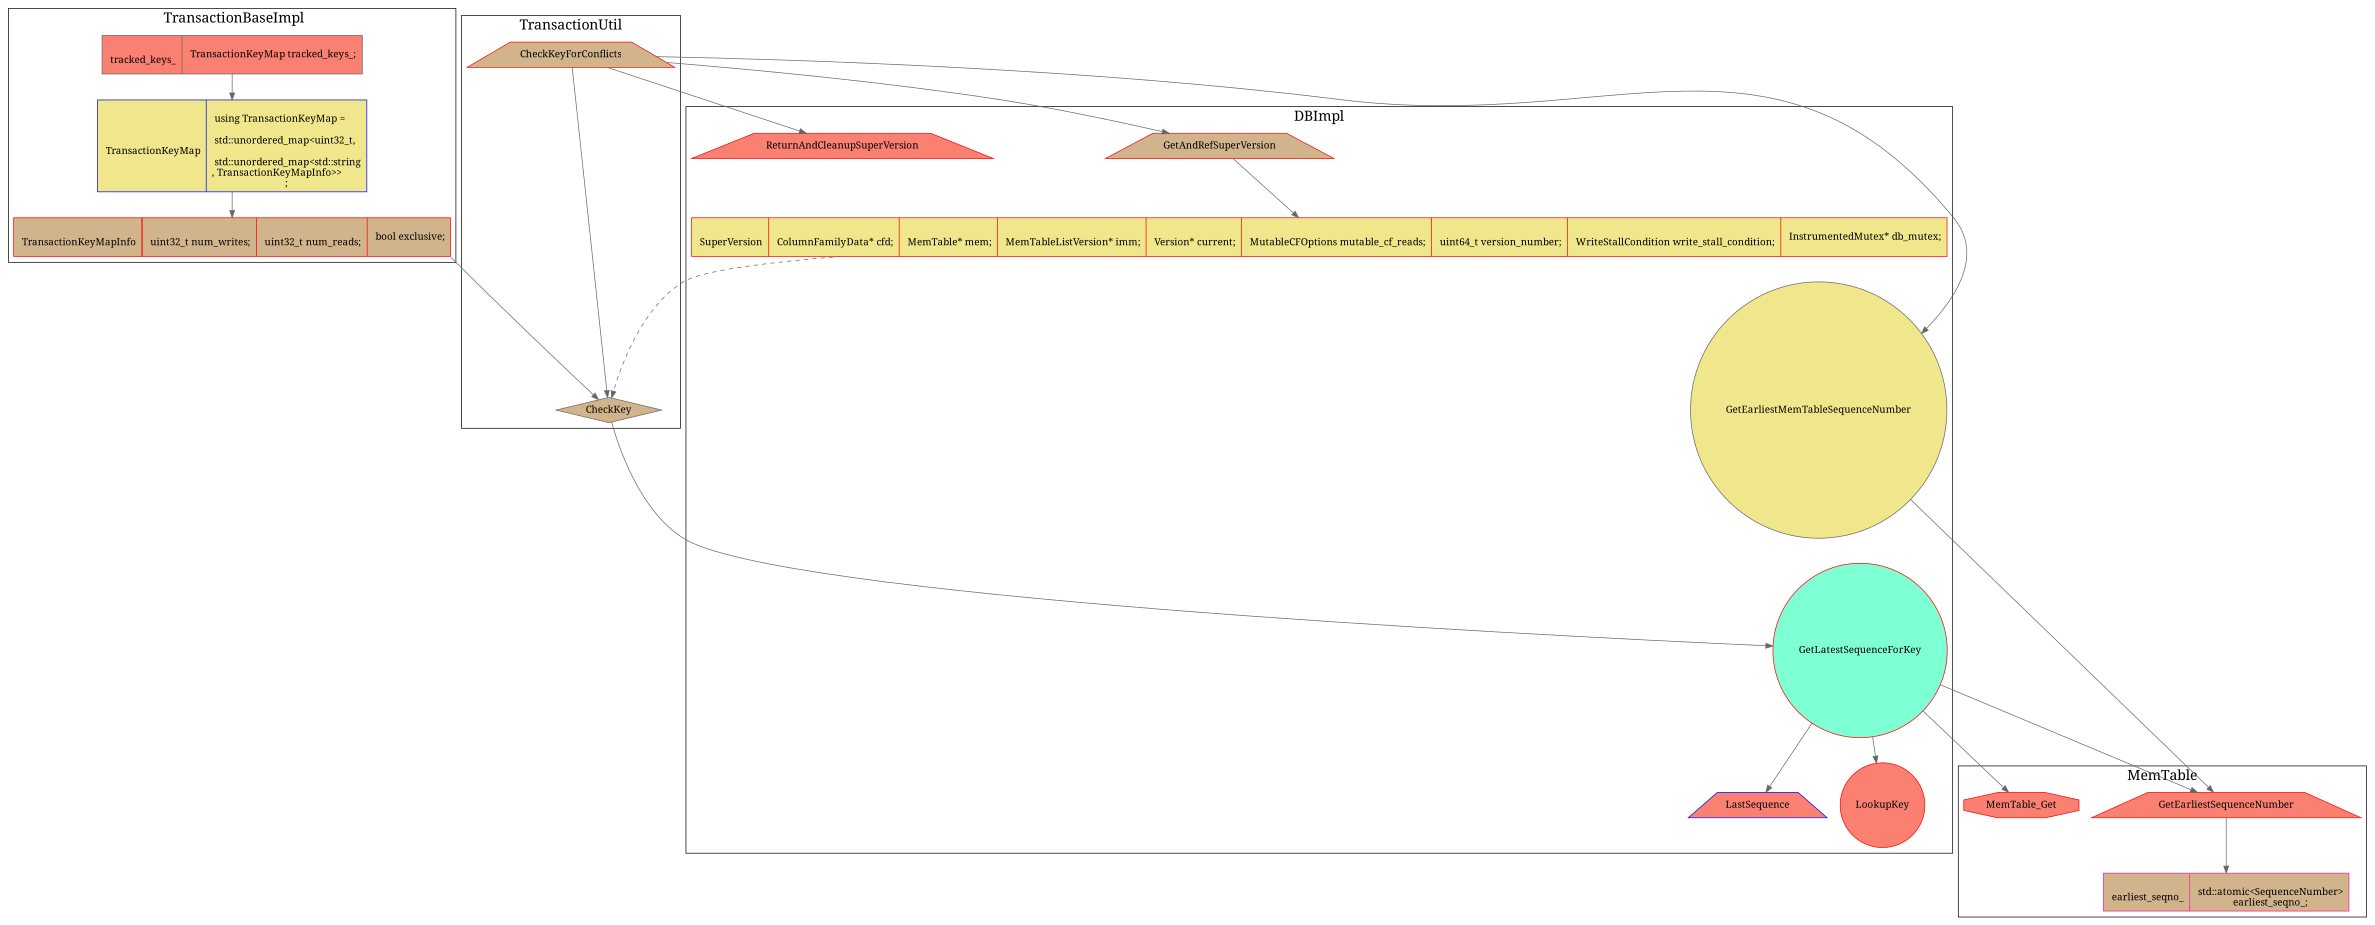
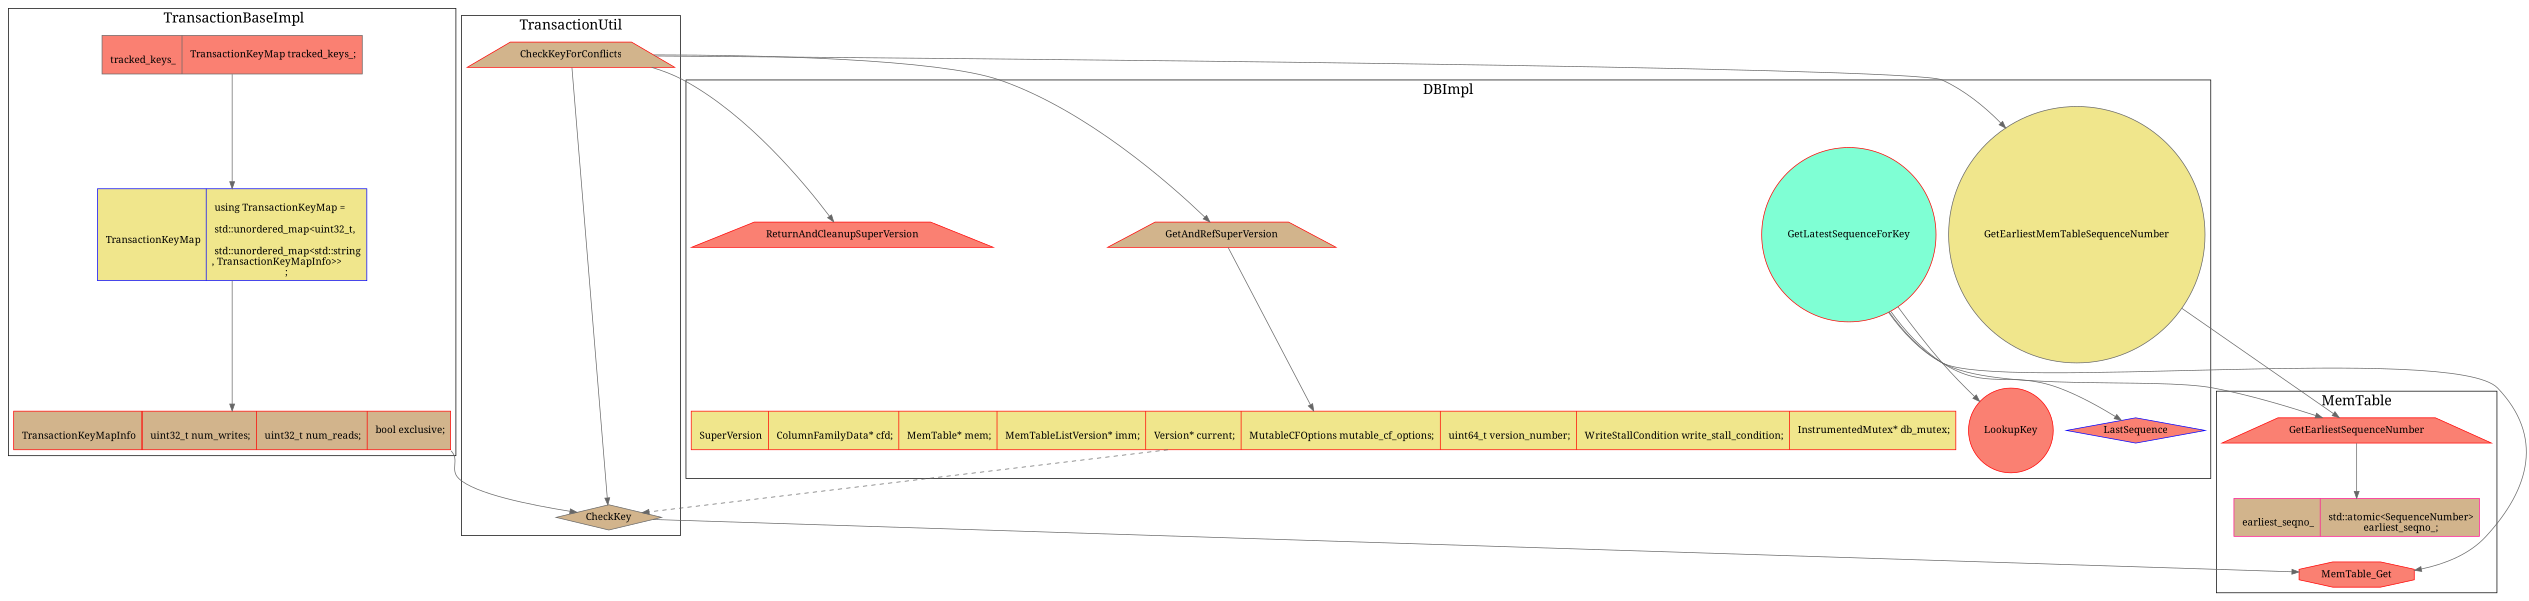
node "SuperVersion": text "MutableCFOptions mutable_cf_reads;" -> "MutableCFOptions mutable_cf_options;"
edge "CheckKey" -> "GetLatestSequenceForKey": now "CheckKey" -> "MemTable_Get"
node "LastSequence": shape trapezium -> diamond
